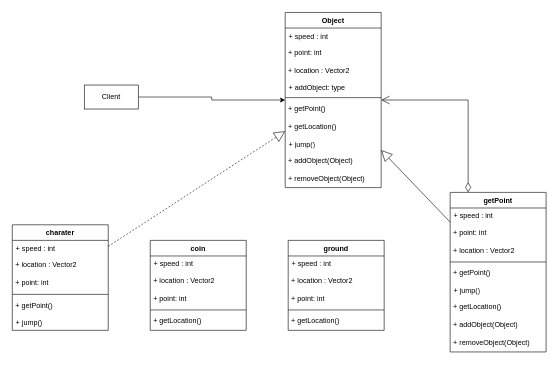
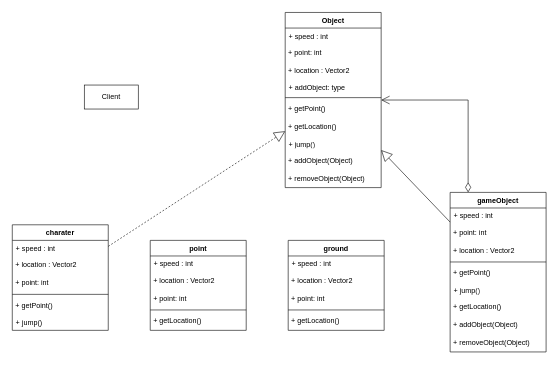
edge "Client" -> "Object": removed
node "getPoint": label "getPoint" -> "gameObject"
node "coin": label "coin" -> "point"
